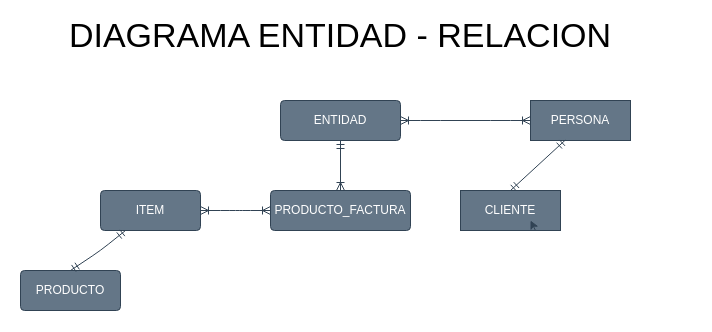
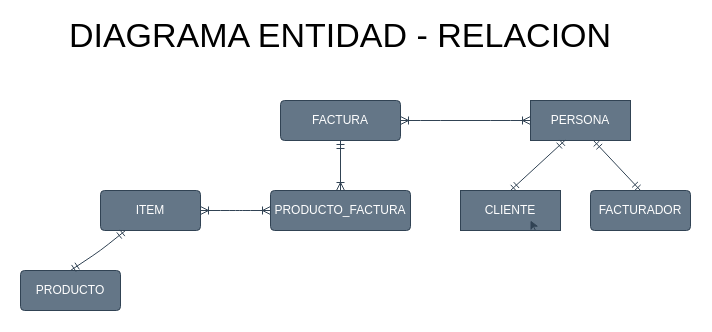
node "ENTIDAD": label "ENTIDAD" -> "FACTURA"
edge "PERSONA" -- "FACTURADOR": added
node "FACTURADOR": added
